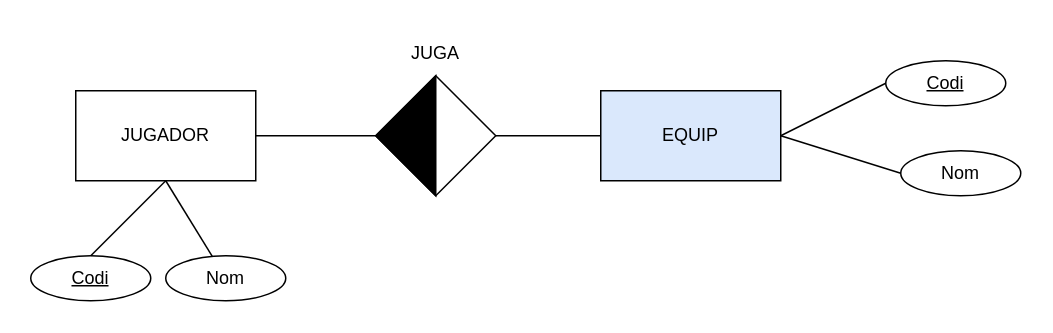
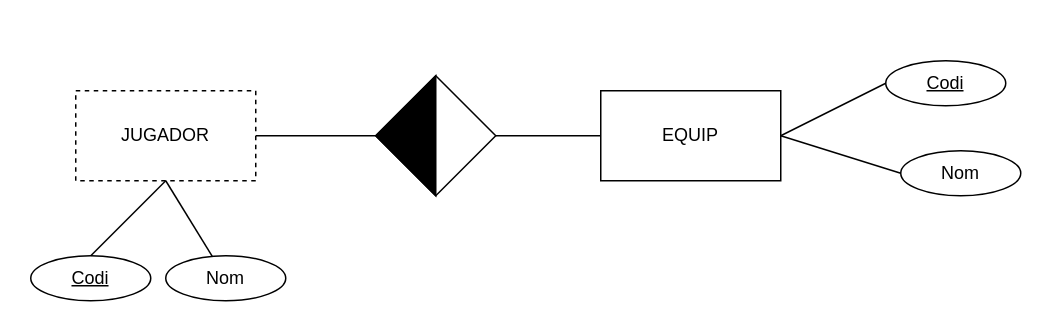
node "JUGA": removed
node "JUGADOR": style solid -> dashed
node "EQUIP": fillcolor #dae8fc -> #ffffff
